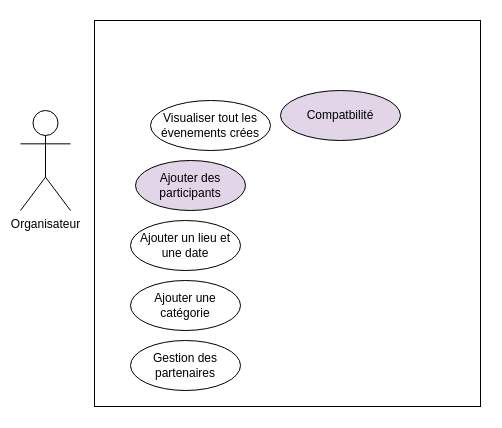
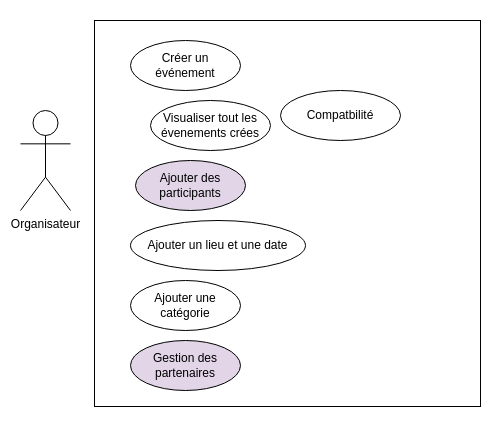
node "Créer un événement": added
node "Compatbilité": fillcolor #e1d5e7 -> #ffffff
node "Ajouter un lieu et une date": size 110x50 -> 175x50
node "Gestion des partenaires": fillcolor #ffffff -> #e1d5e7
